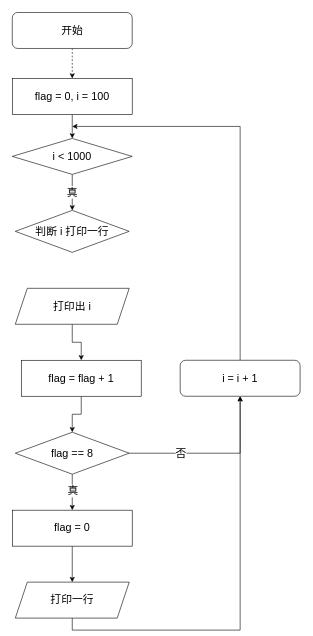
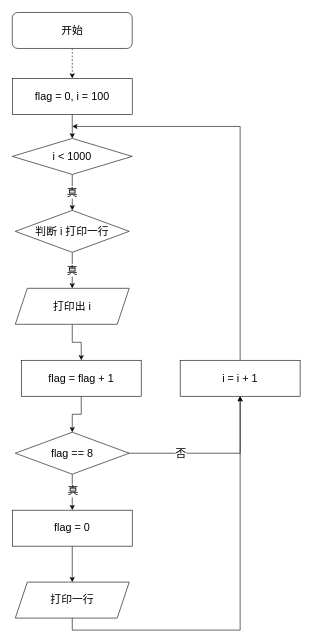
edge "判断 i 打印一行" -> "打印出 i": added, label "真"
node "i = i + 1": shape rounded rectangle -> rectangle
